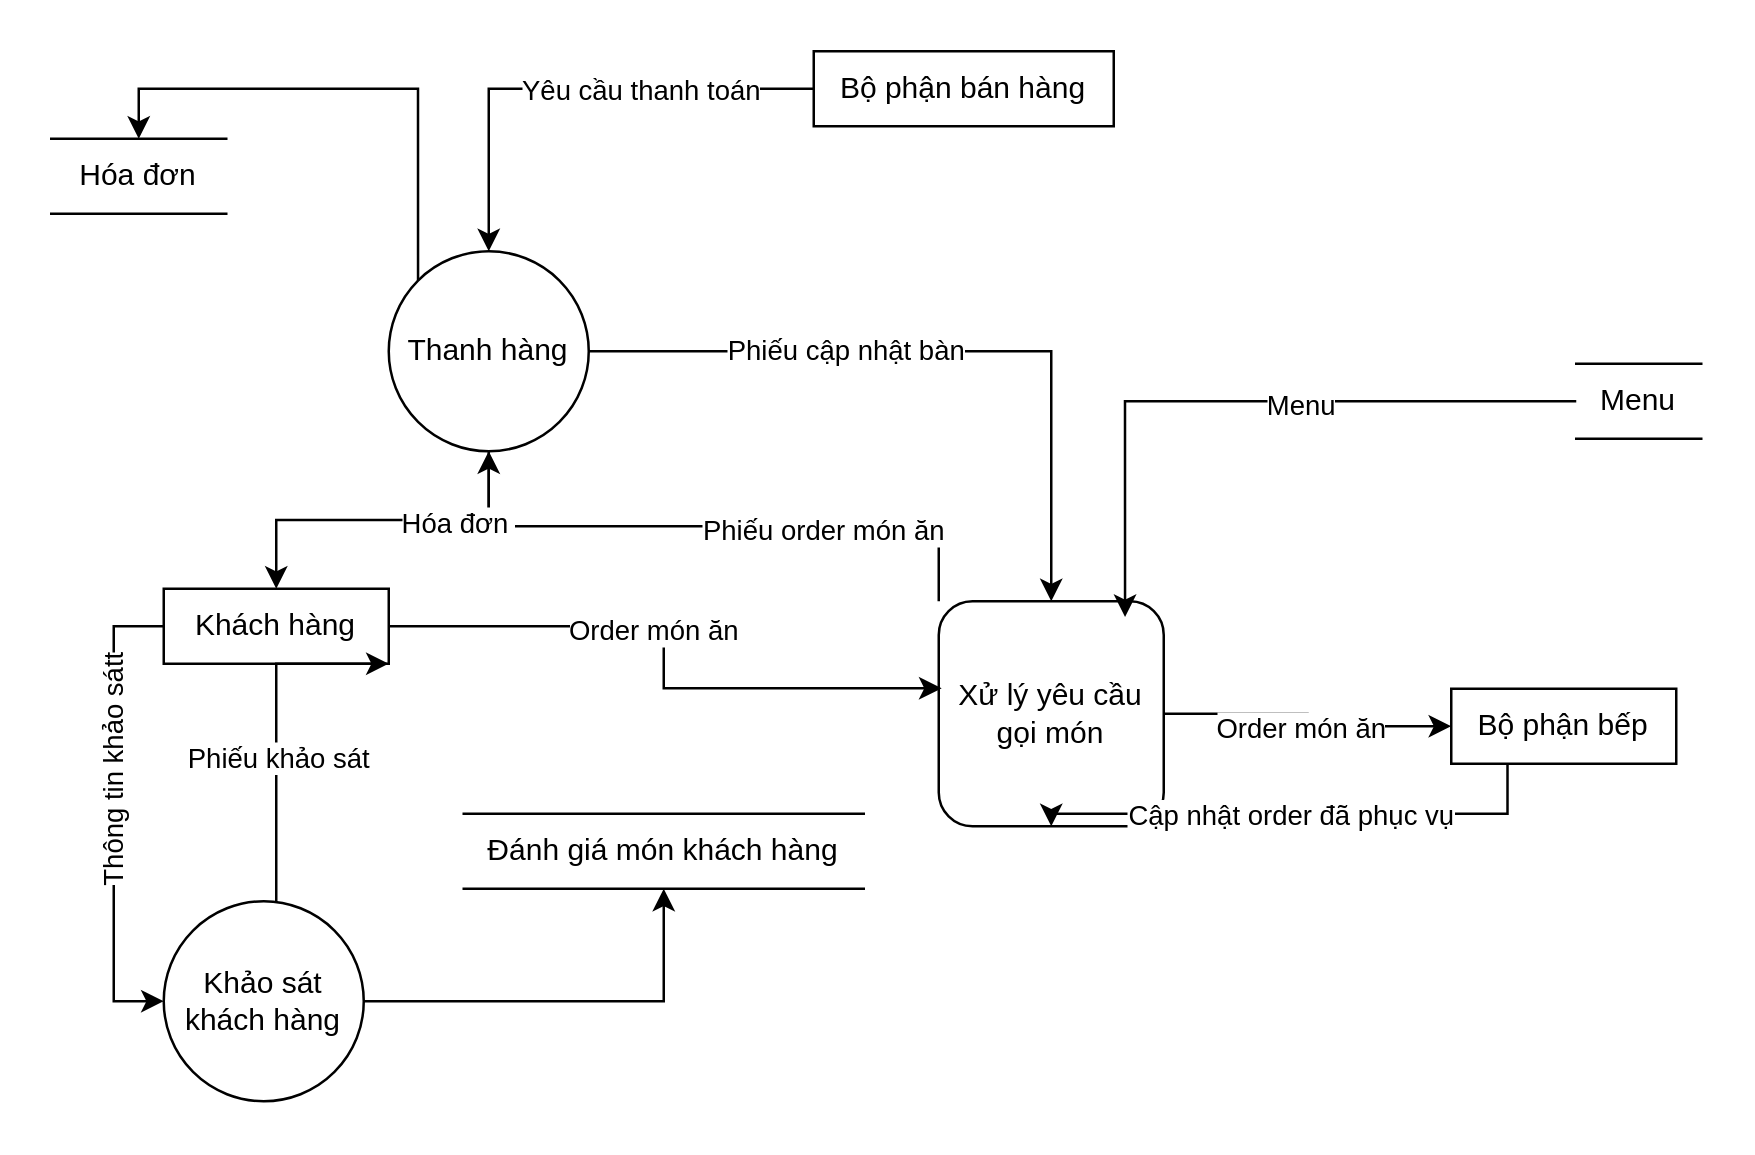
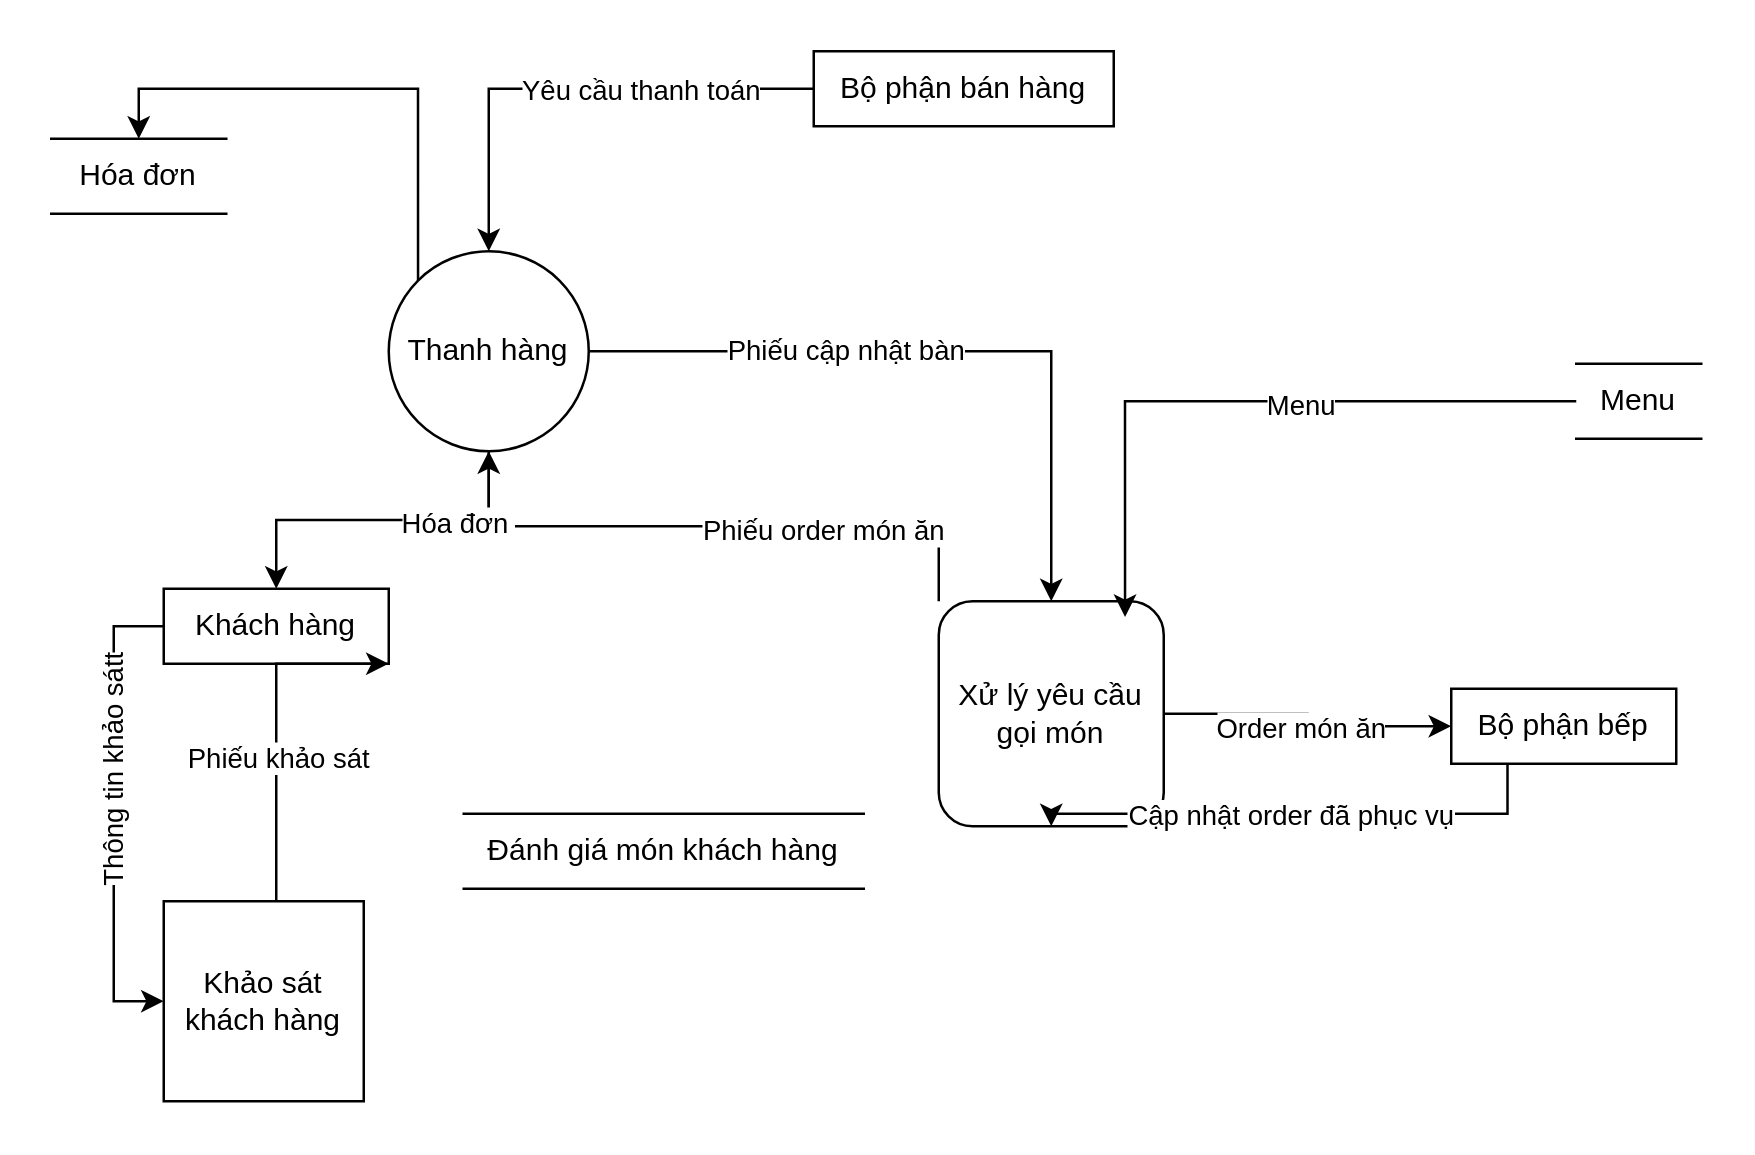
edge "Khách hàng" -> "Xử lý yêu cầu gọi món": removed, label "Order món ăn"
node "Khảo sát khách hàng": shape ellipse -> rectangle
edge "Khảo sát khách hàng" -> "Đánh giá món khách hàng": removed
